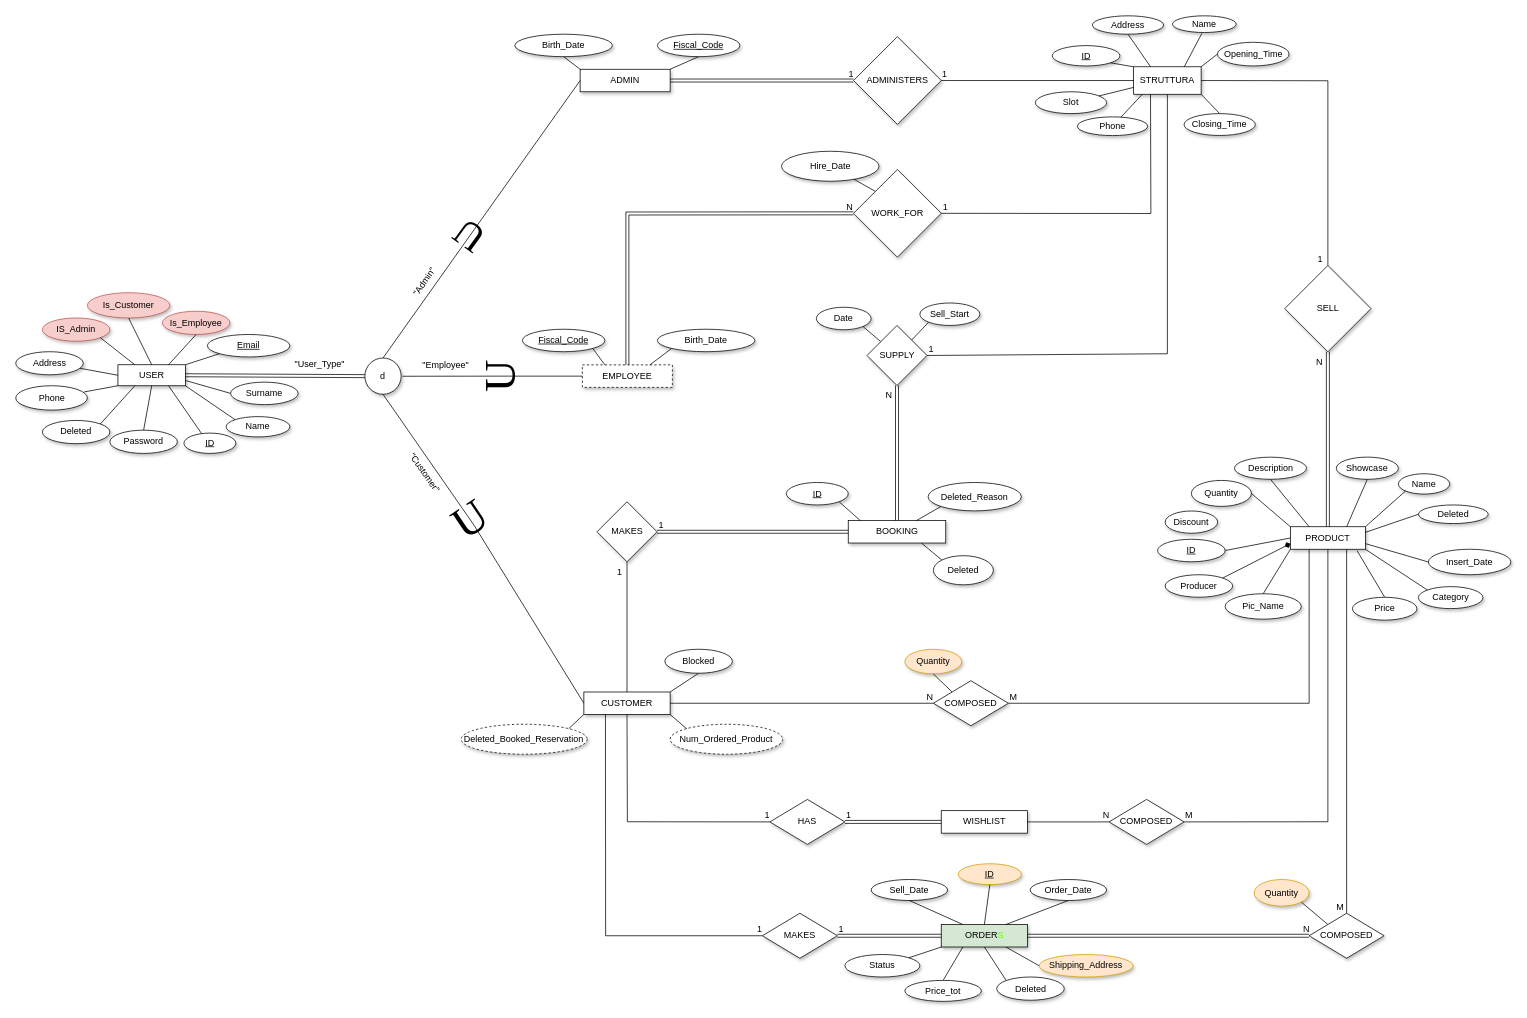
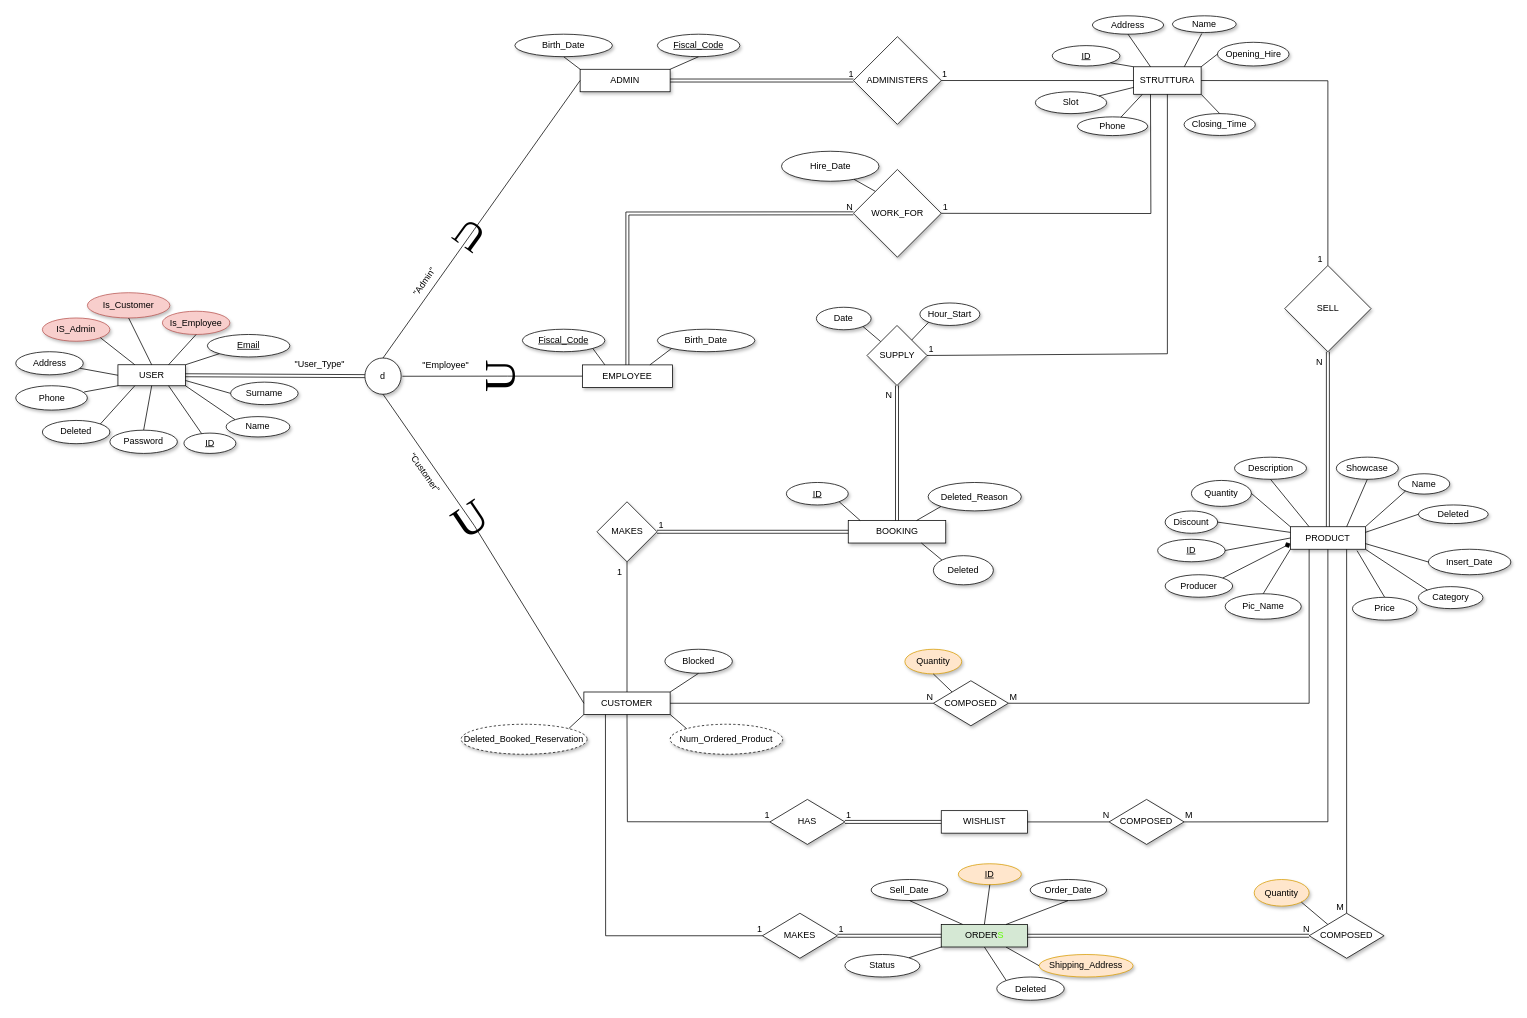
node "Opening_Time": label "Opening_Time" -> "Opening_Hire"
node "Sell_Start": label "Sell_Start" -> "Hour_Start"
node "EMPLOYEE": style dashed -> solid
edge "Discount" -- "PRODUCT": added
edge "ORDERS" -- "Price_tot": removed
node "Price_tot": removed
